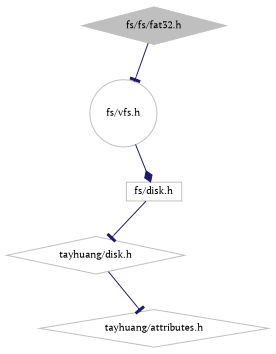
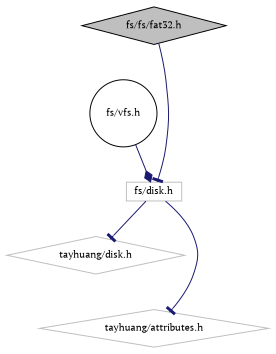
node "fs/fs/fat32.h": color grey75 -> black
edge "fs/fs/fat32.h" -> "fs/vfs.h": now "fs/fs/fat32.h" -> "fs/disk.h"
node "fs/vfs.h": color grey75 -> black
edge "tayhuang/disk.h" -> "tayhuang/attributes.h": now "fs/disk.h" -> "tayhuang/attributes.h"
